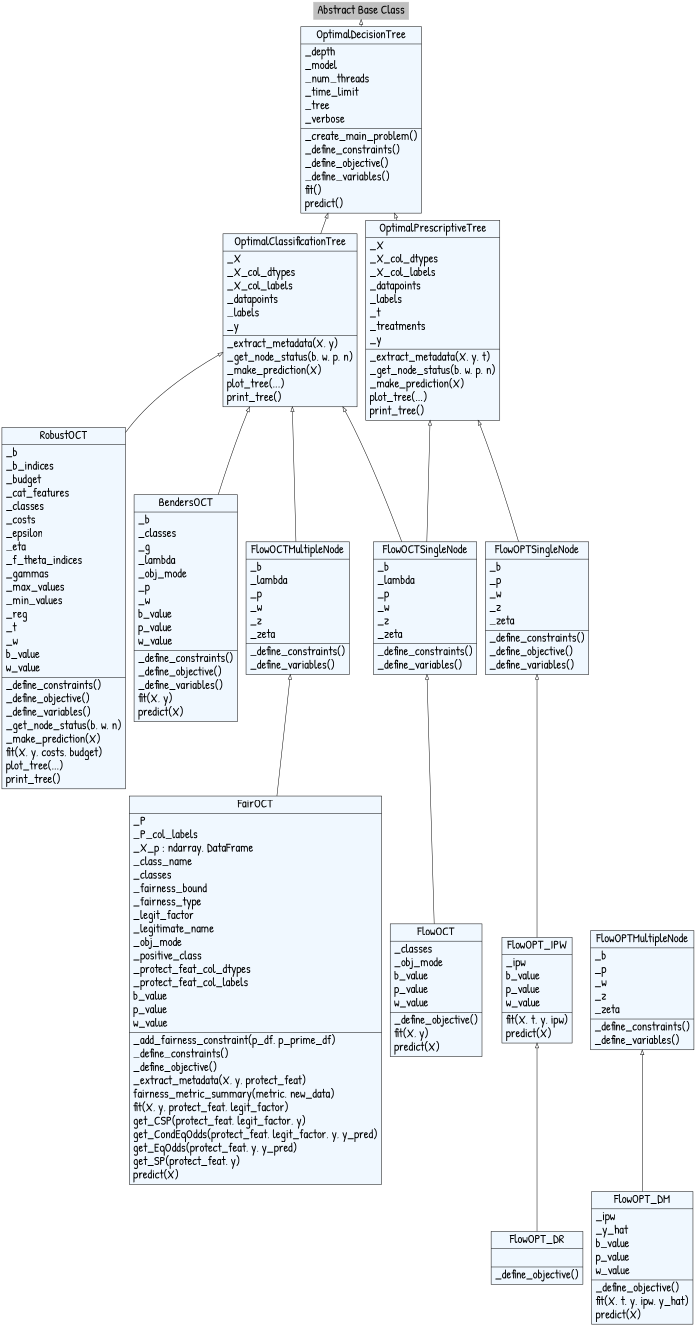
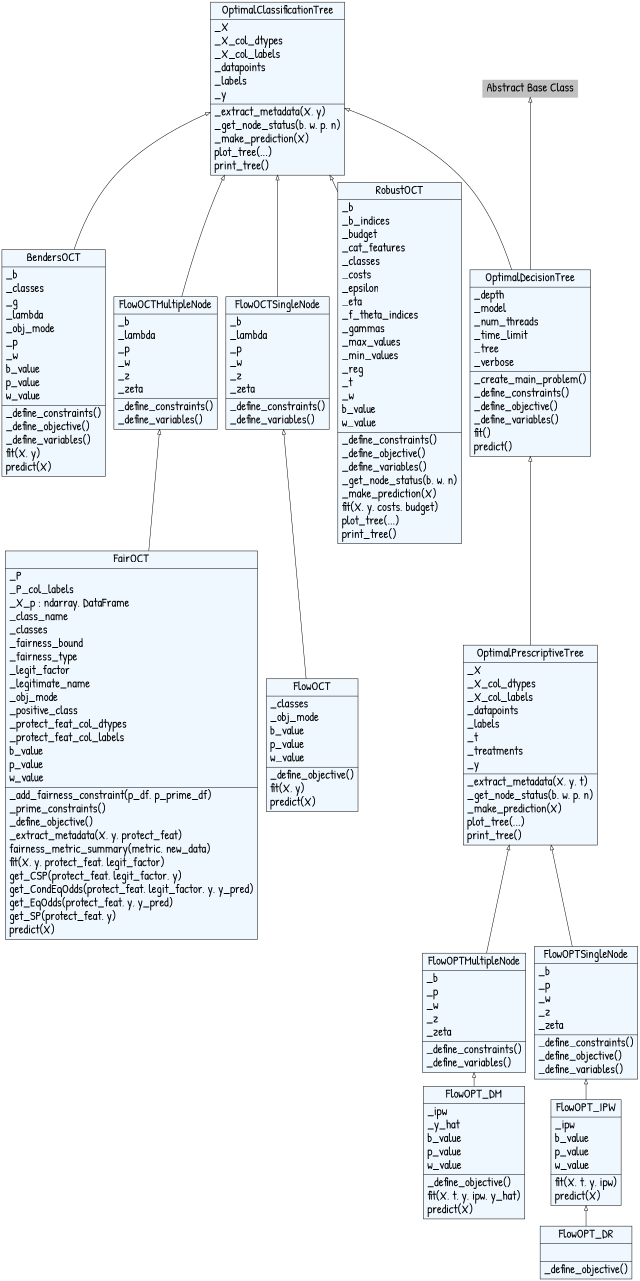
edge "OptimalClassificationTree" -> "OptimalDecisionTree": reversed
edge "FlowOCTSingleNode" -> "OptimalPrescriptiveTree": now "FlowOPTMultipleNode" -> "OptimalPrescriptiveTree"
node "FairOCT": text "_define_constraints()" -> "_prime_constraints()"
